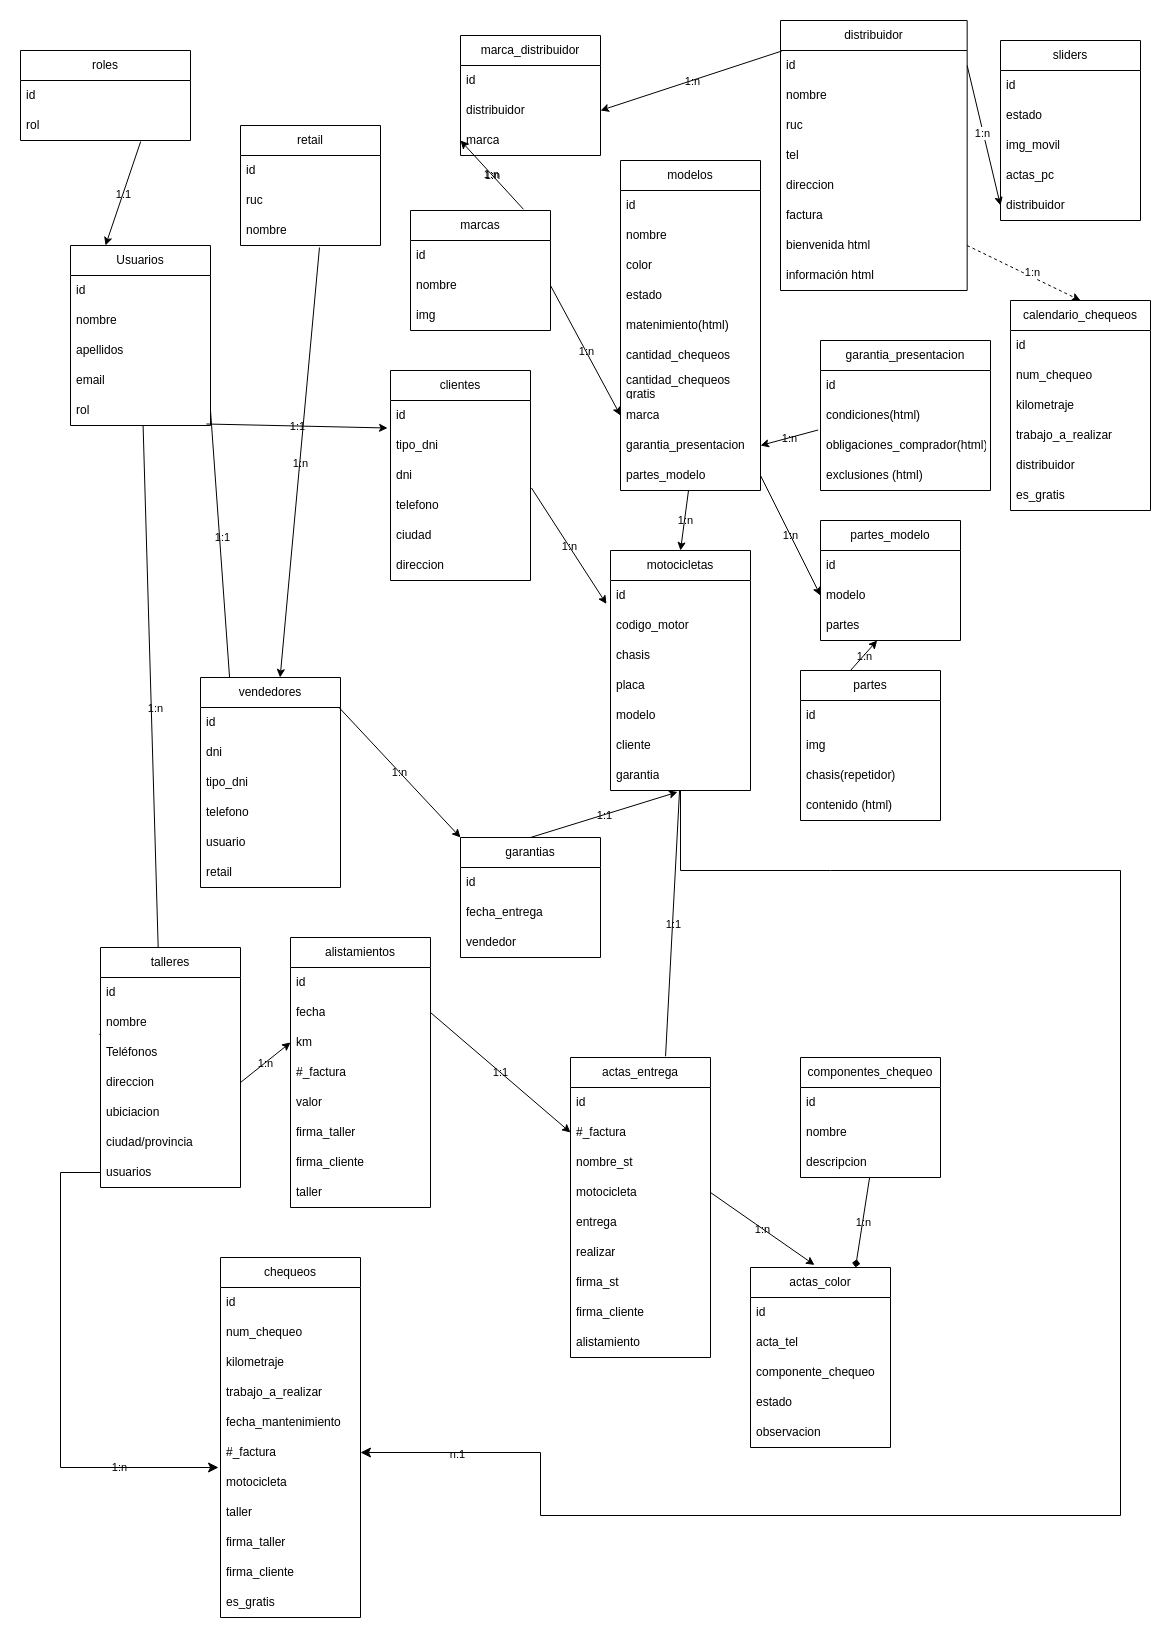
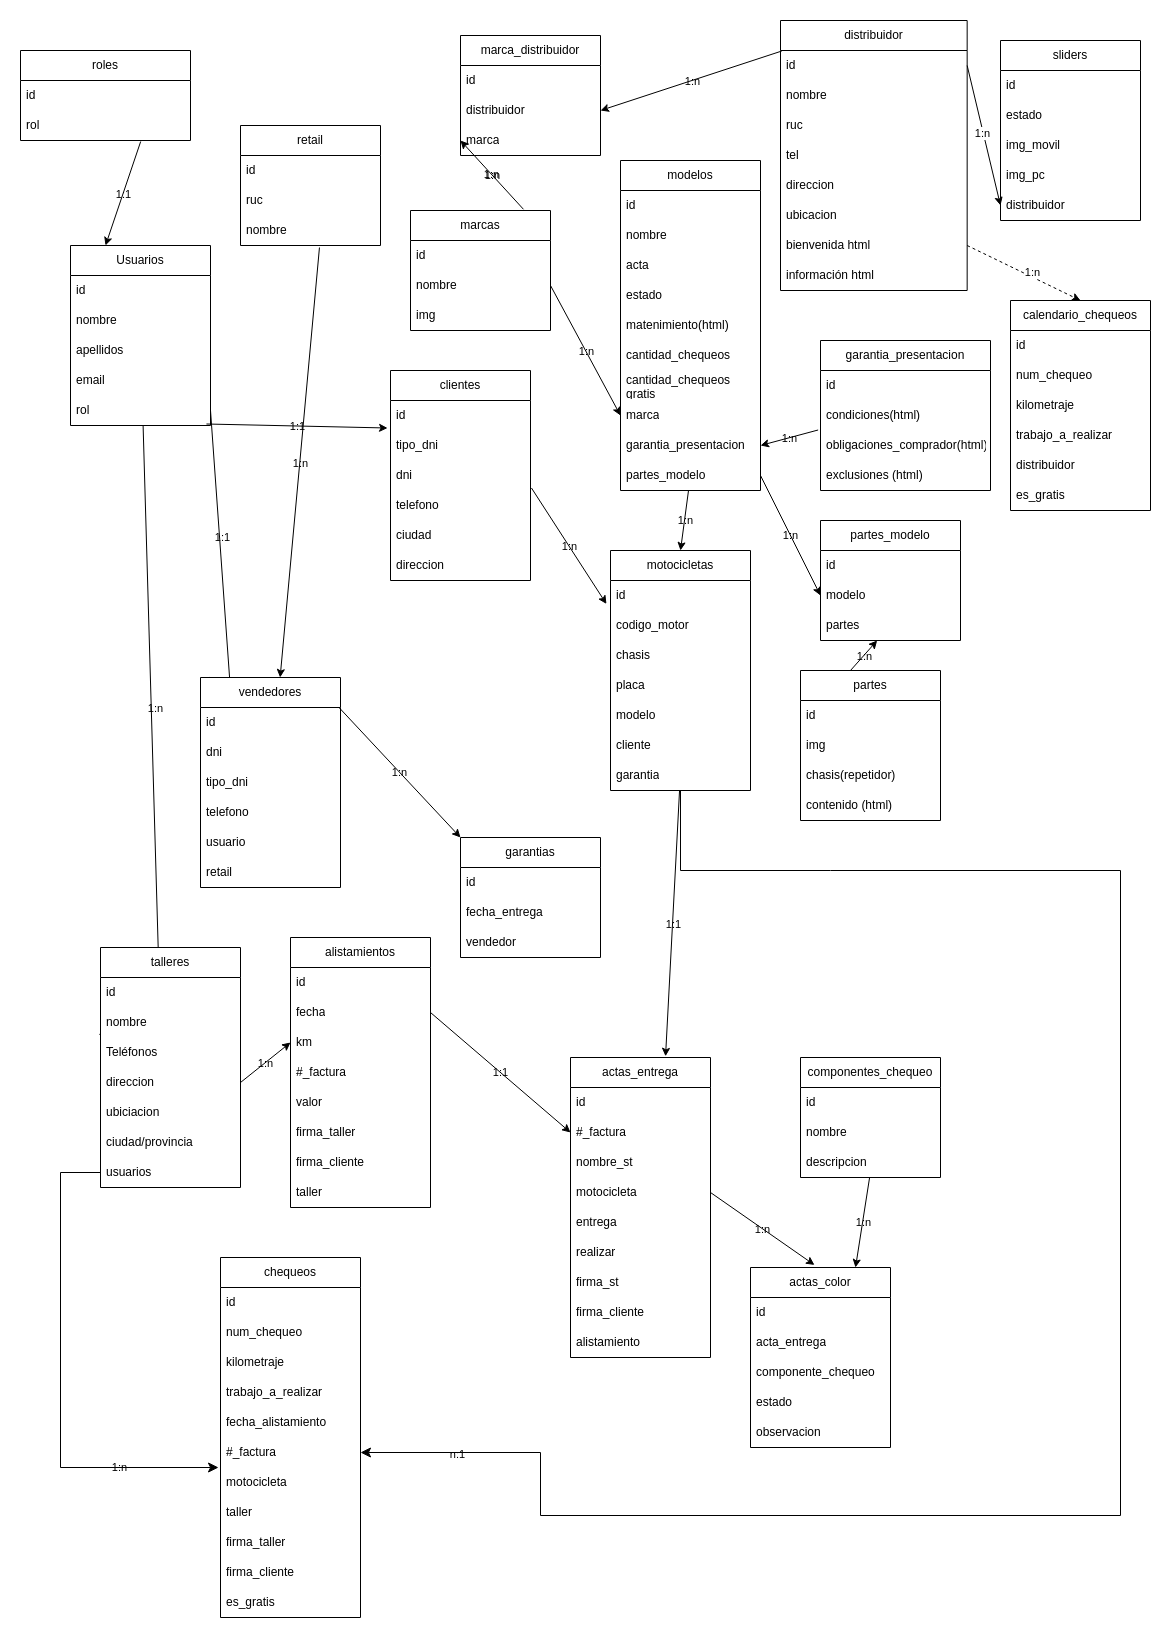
node "actas_pc": label "actas_pc" -> "img_pc"
node "factura": label "factura" -> "ubicacion"
node "color": label "color" -> "acta"
edge "garantias" -> "garantia": removed, label "1:1"
edge "garantia" -- "actas_entrega": arrowhead none -> classic
edge "descripcion" -> "actas_color": arrowhead diamond -> classic
node "acta_tel": label "acta_tel" -> "acta_entrega"
node "fecha_mantenimiento": label "fecha_mantenimiento" -> "fecha_alistamiento"
